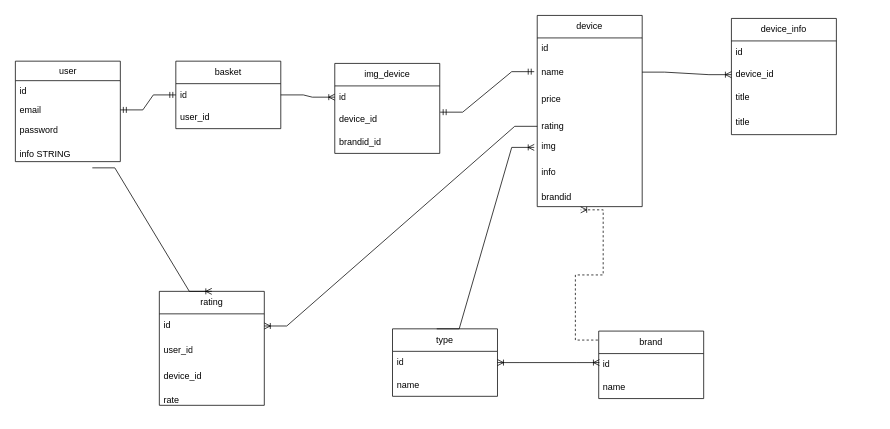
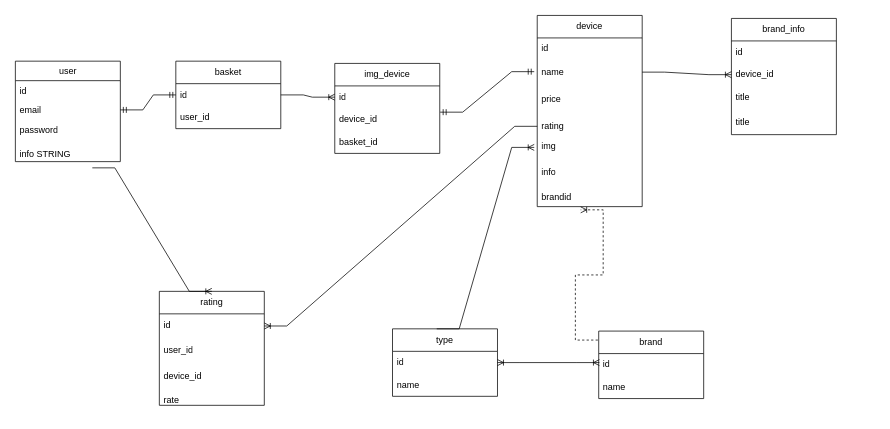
node "device_info": label "device_info" -> "brand_info"
node "brandid_id": label "brandid_id" -> "basket_id"
